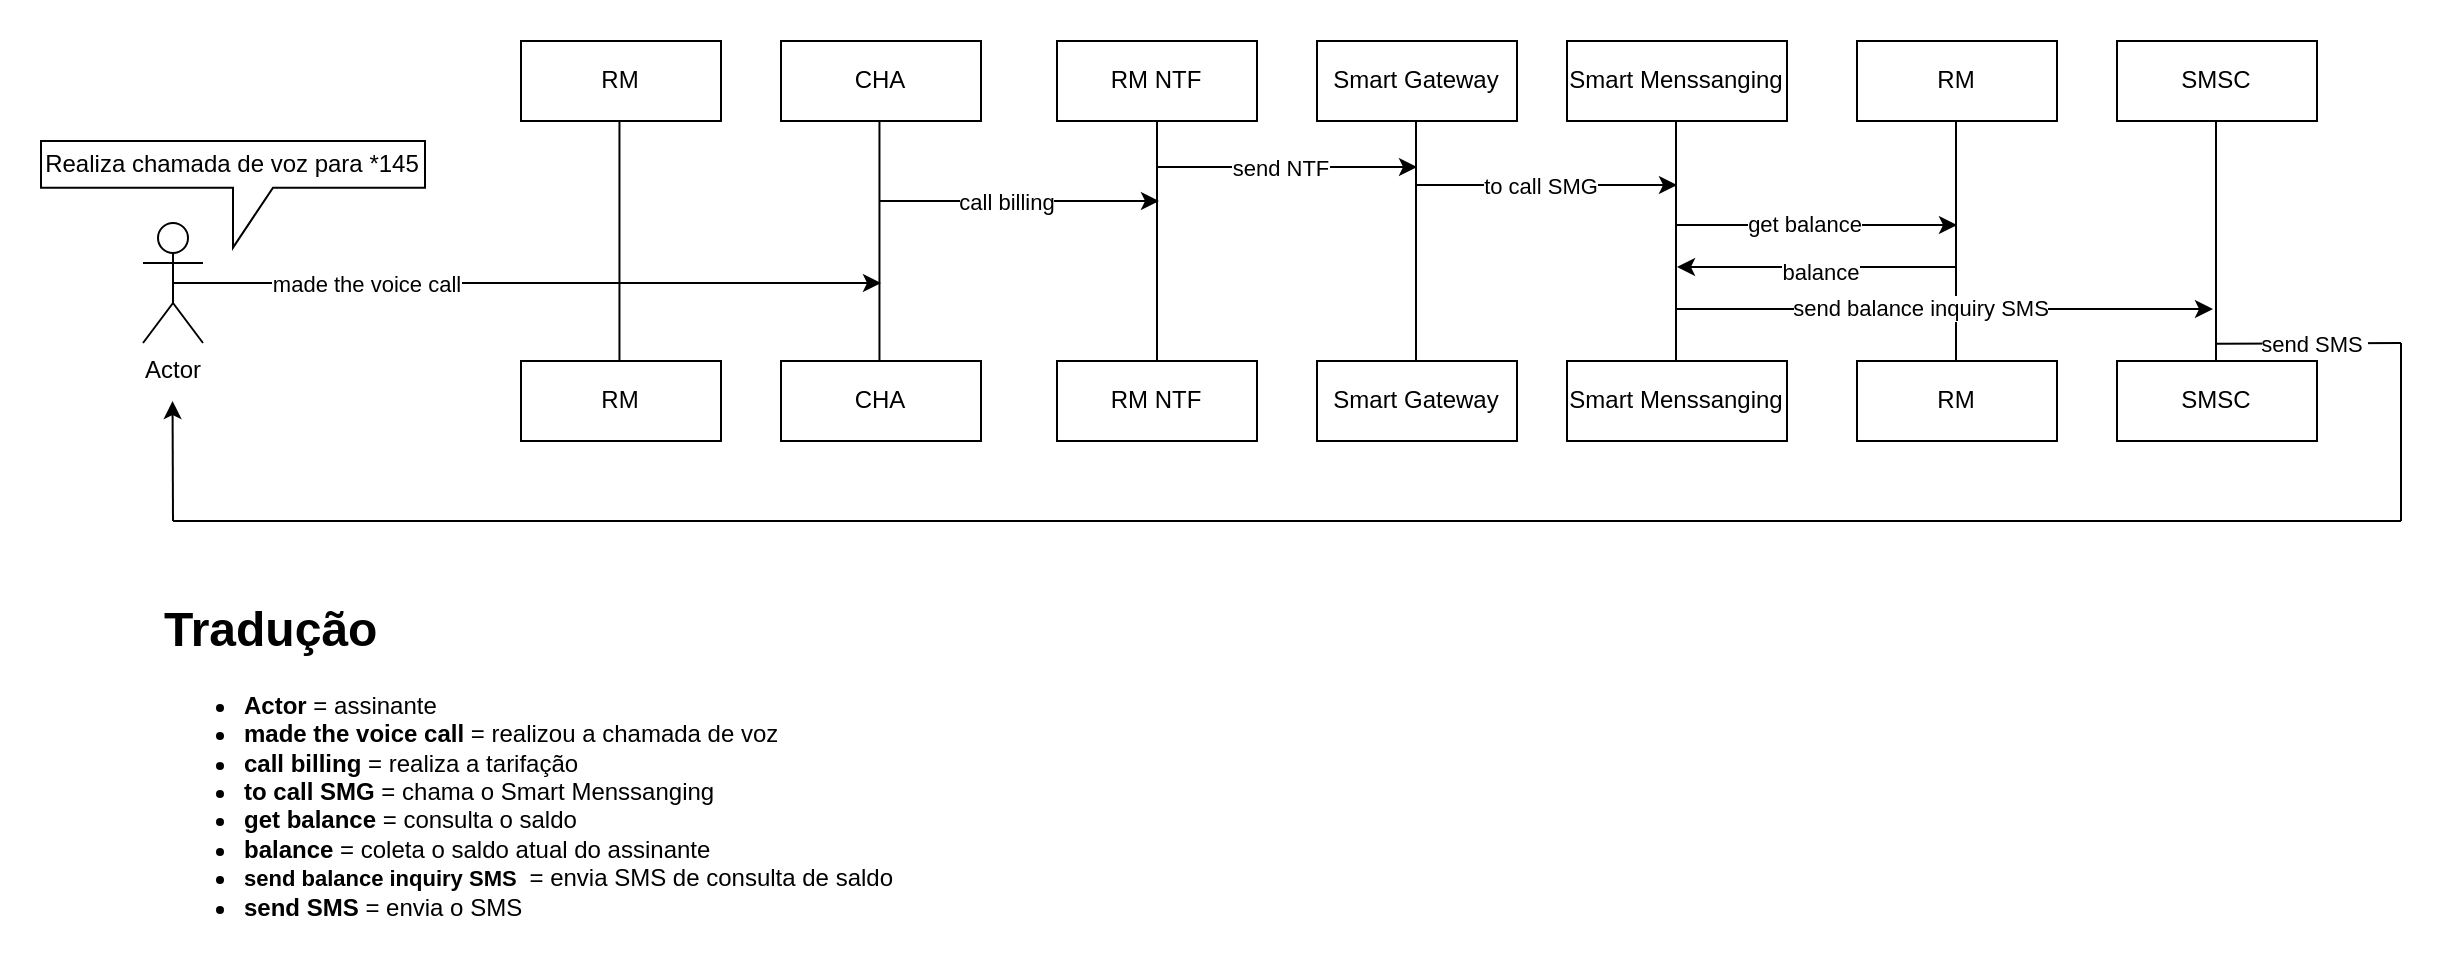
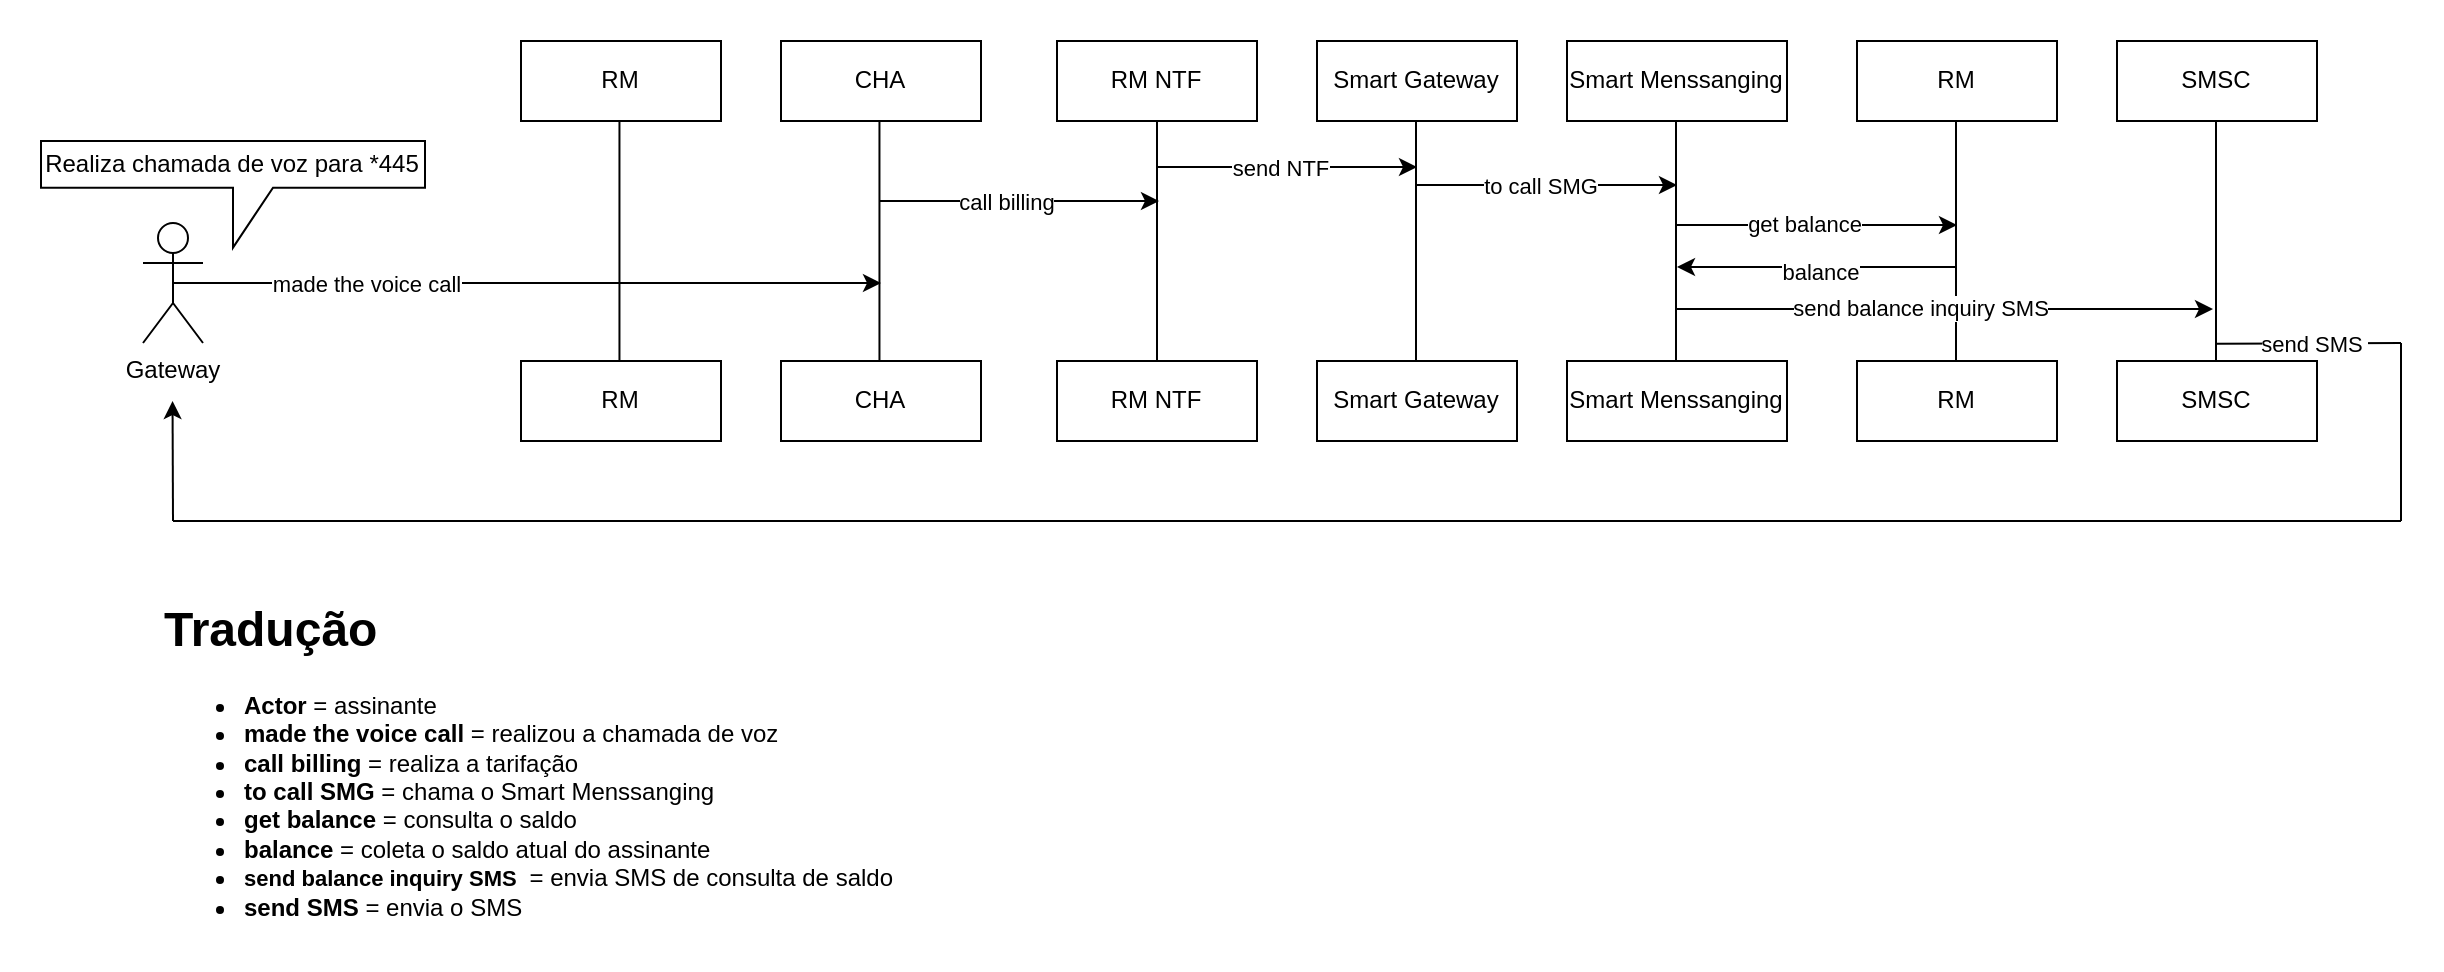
node "Realiza chamada de voz para *145": label "Realiza chamada de voz para *145" -> "Realiza chamada de voz para *445"
node "Actor": label "Actor" -> "Gateway"
